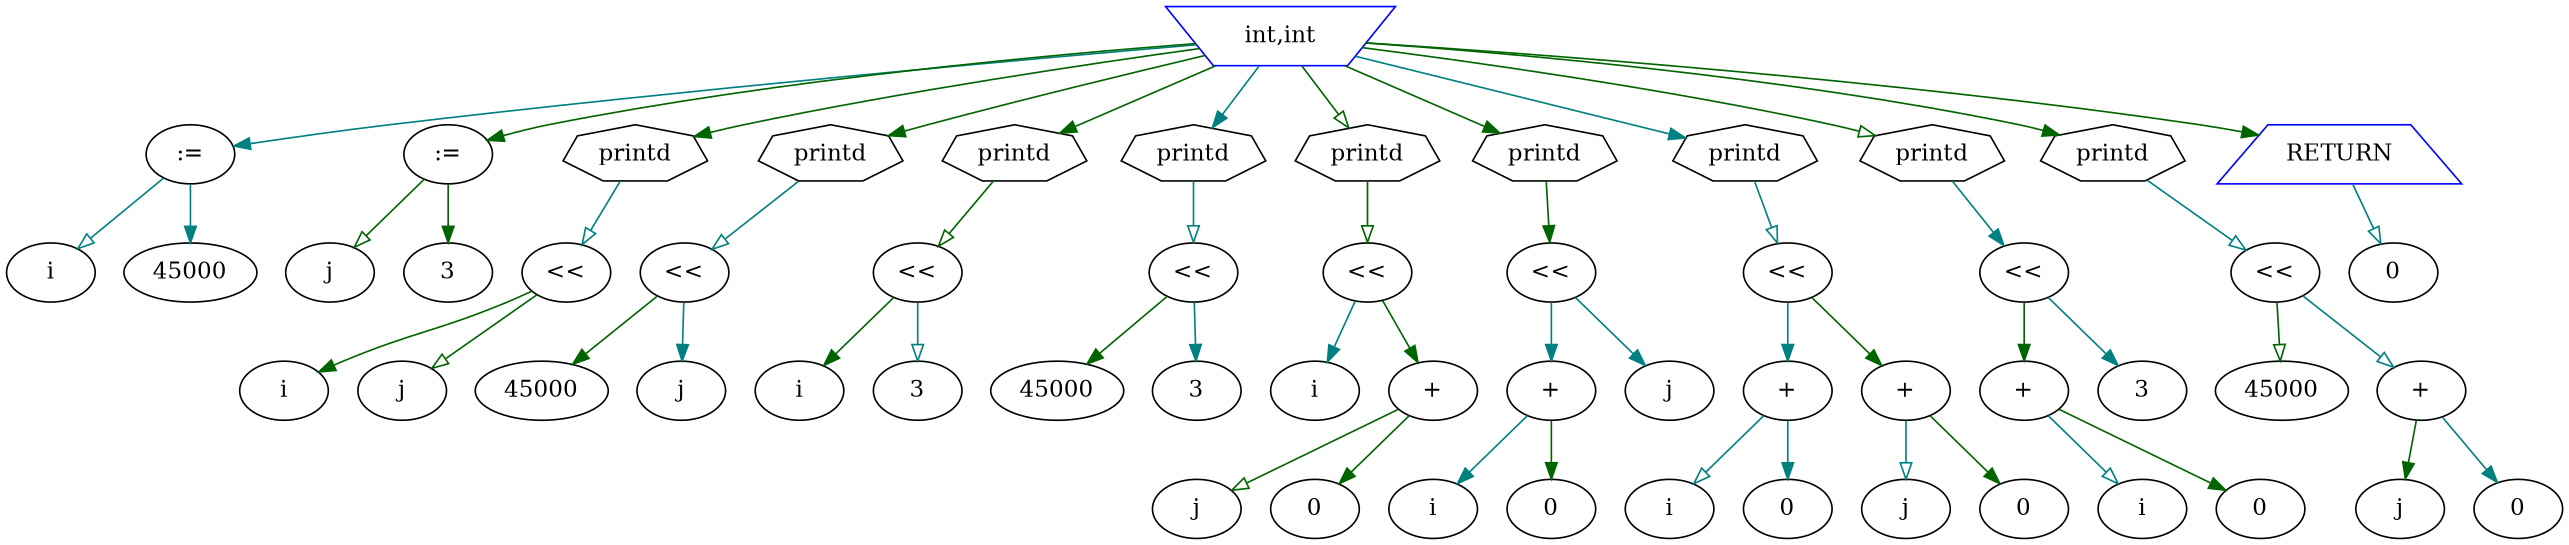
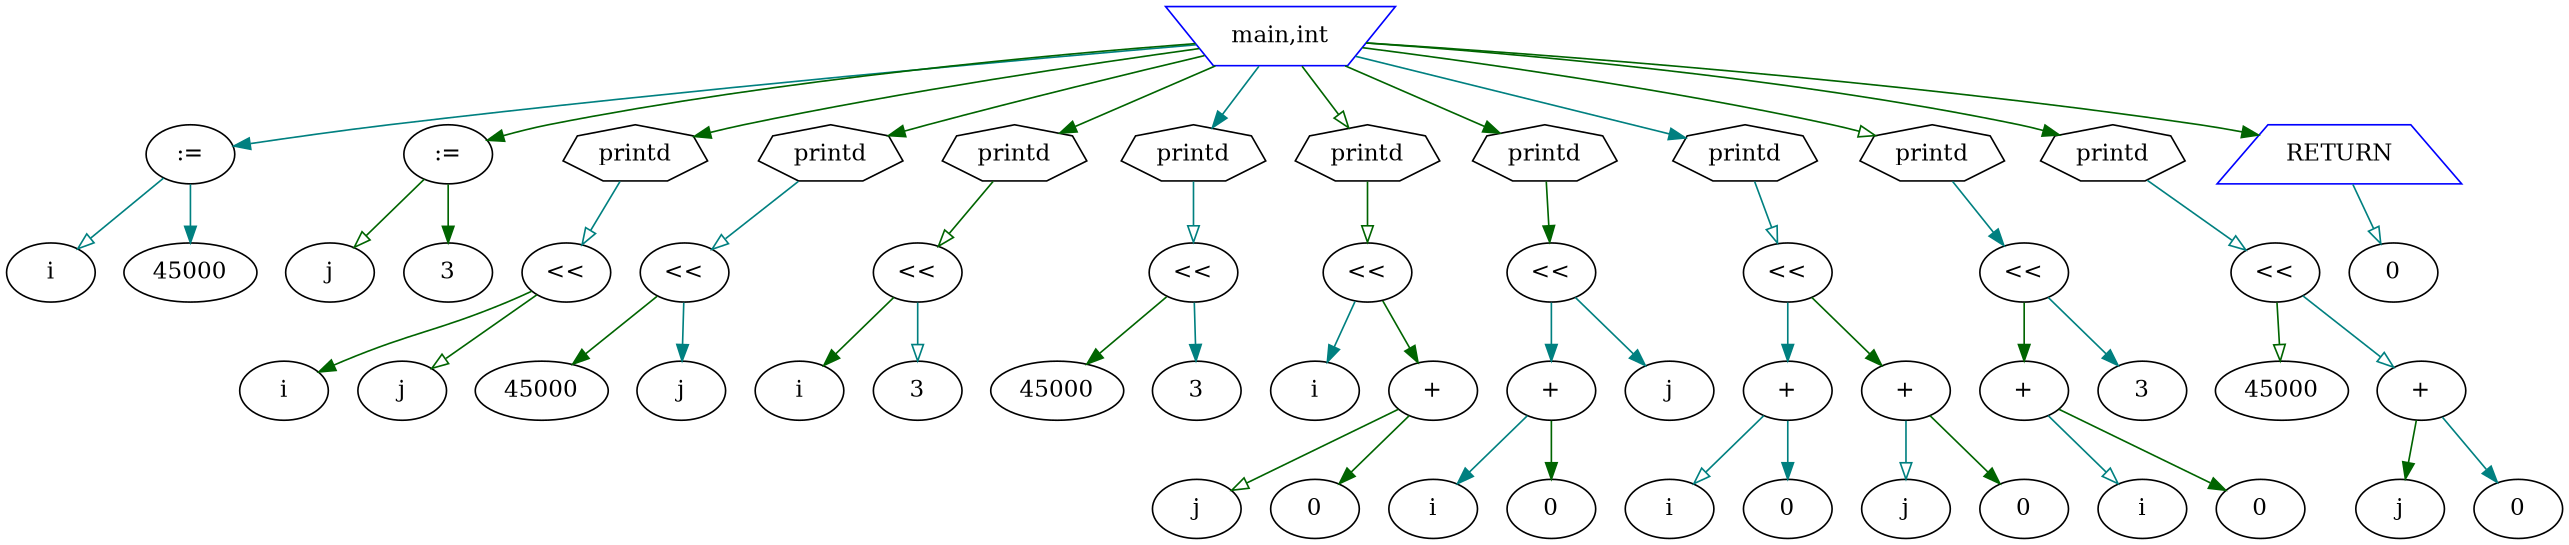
node "int,int": label "int,int" -> "main,int"
